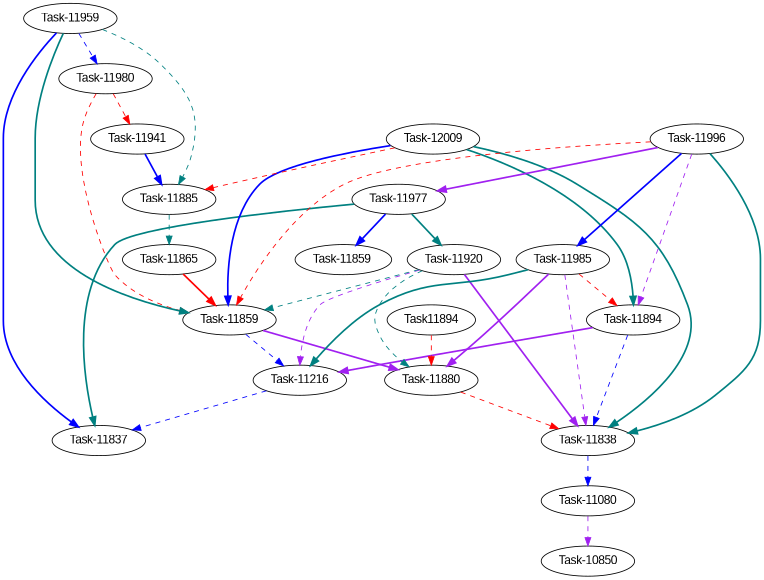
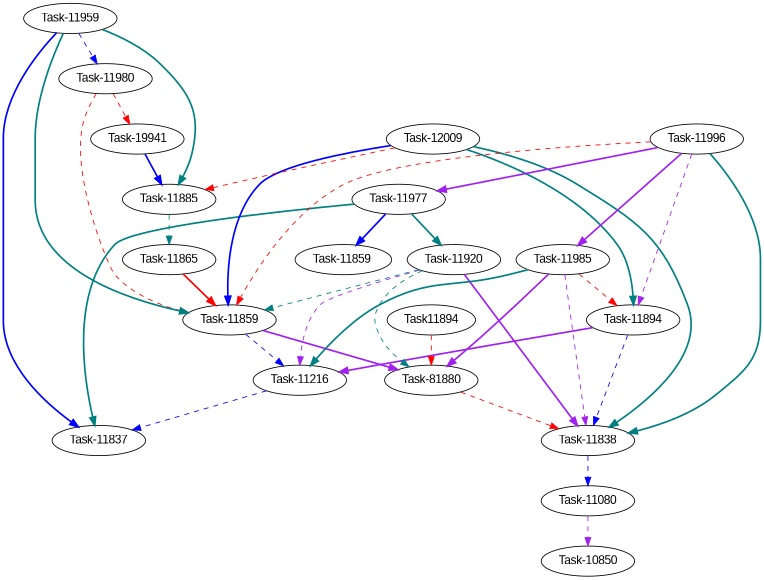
edge "Task-11959" -> "Task-11885": style dashed -> bold
node "Task-11941": label "Task-11941" -> "Task-19941"
edge "Task-11996" -> "Task-11985": color blue -> purple
node "Task-11880": label "Task-11880" -> "Task-81880"
